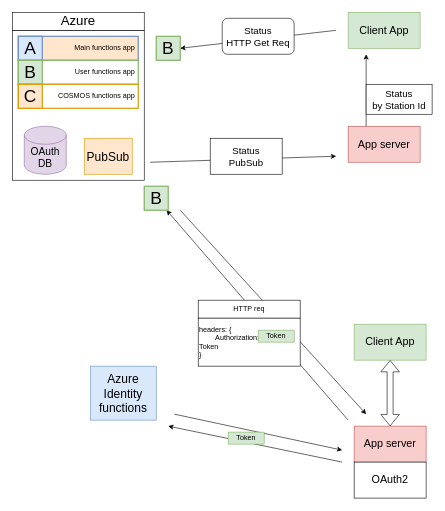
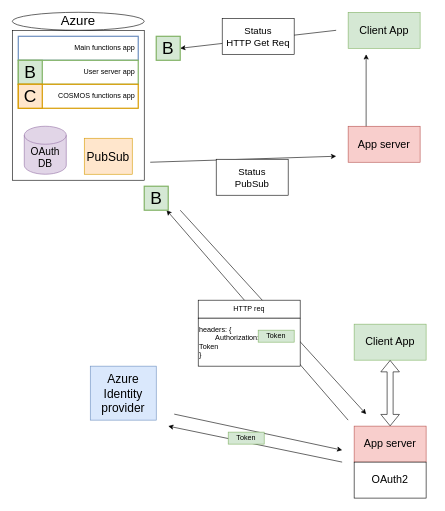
node "Azure": shape rectangle -> ellipse
node "StatusHTTP Get Req": shape rounded rectangle -> rectangle
node "A": removed
node "Main functions app": fillcolor #ffe6cc -> #ffffff
node "User functions app": label "User functions app" -> "User server app"
node "Status by Station Id": removed
node "Status PubSub": moved (246, 156) -> (252, 177)
node "Azure Identityfunctions": label "Azure Identityfunctions" -> "Azure Identityprovider"
